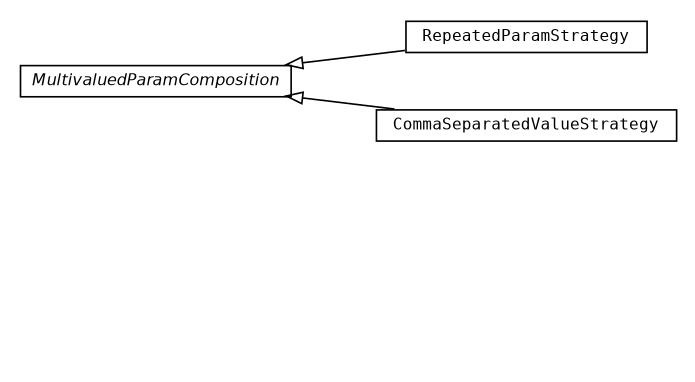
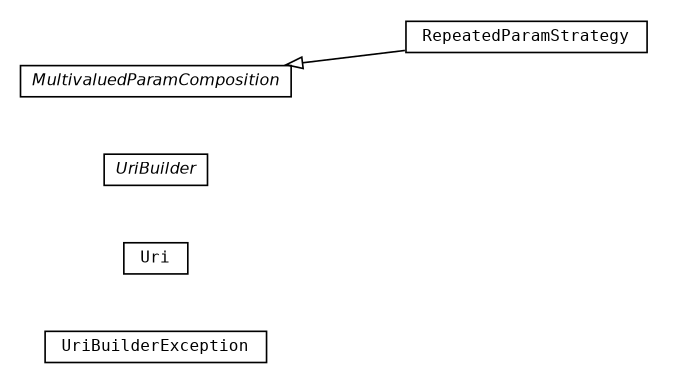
node "CommaSeparatedValueStrategy": removed
node "UriBuilder": added
node "Uri": added
node "UriBuilderException": added
